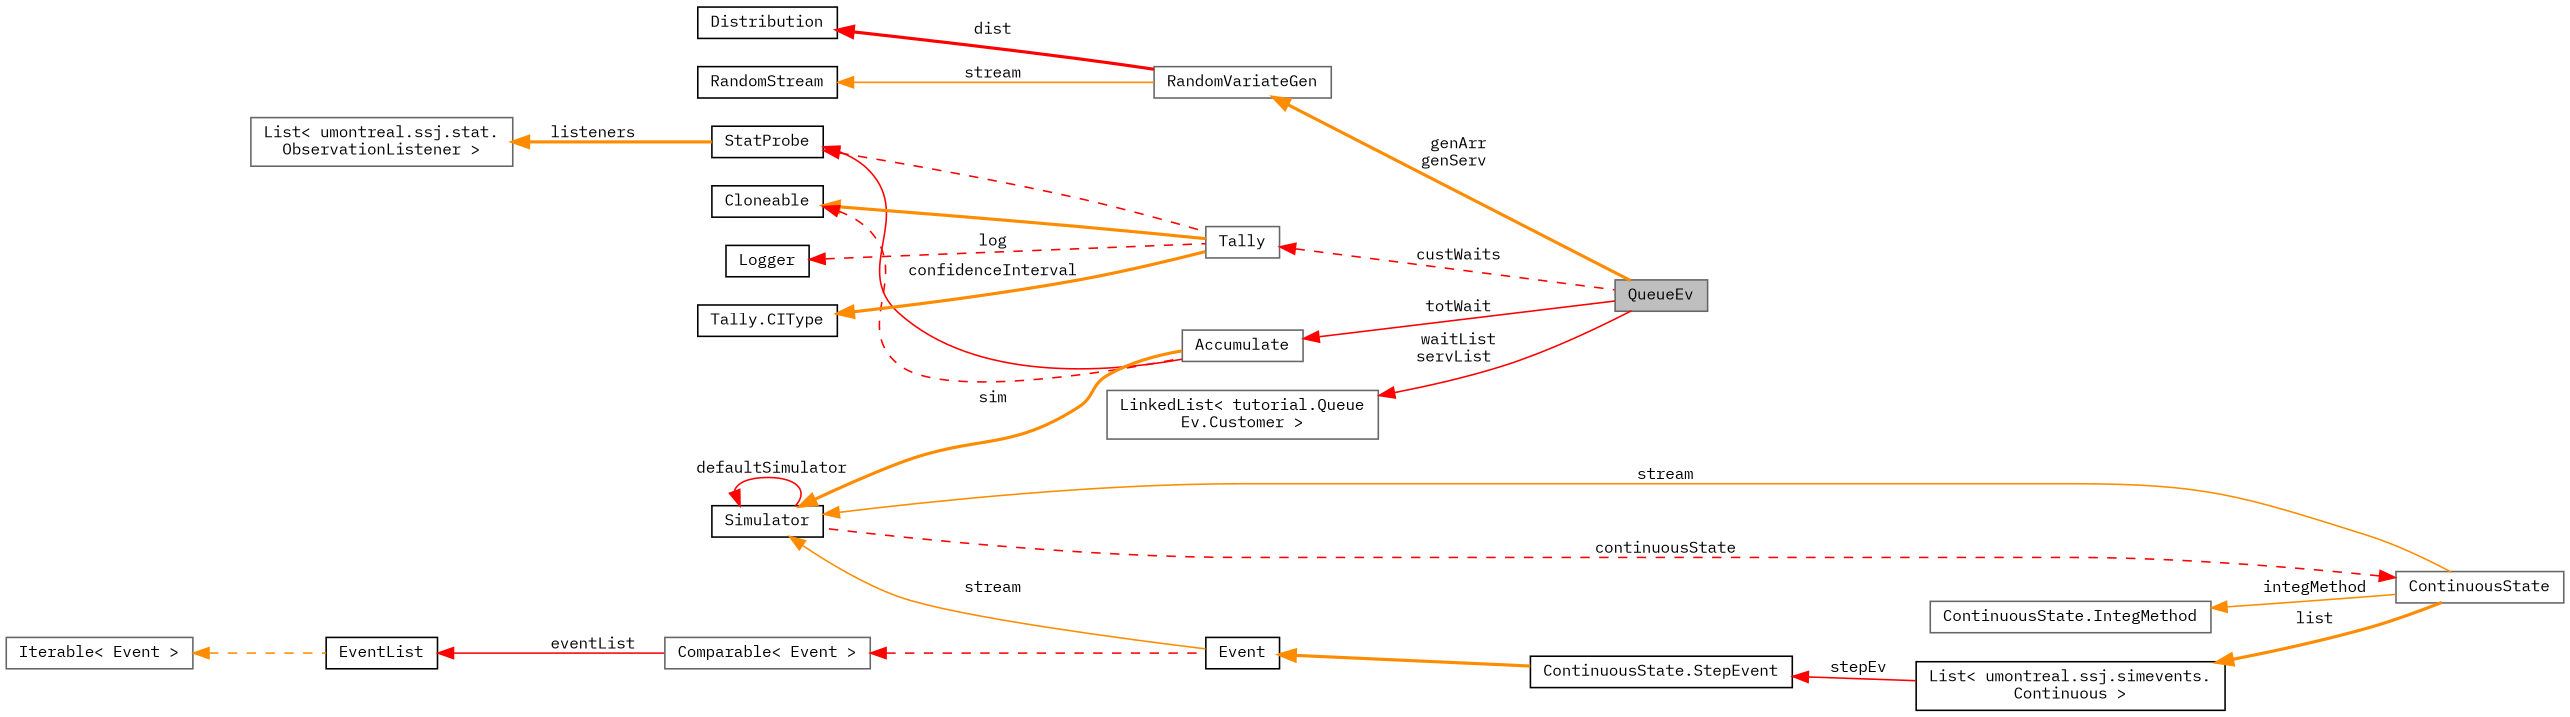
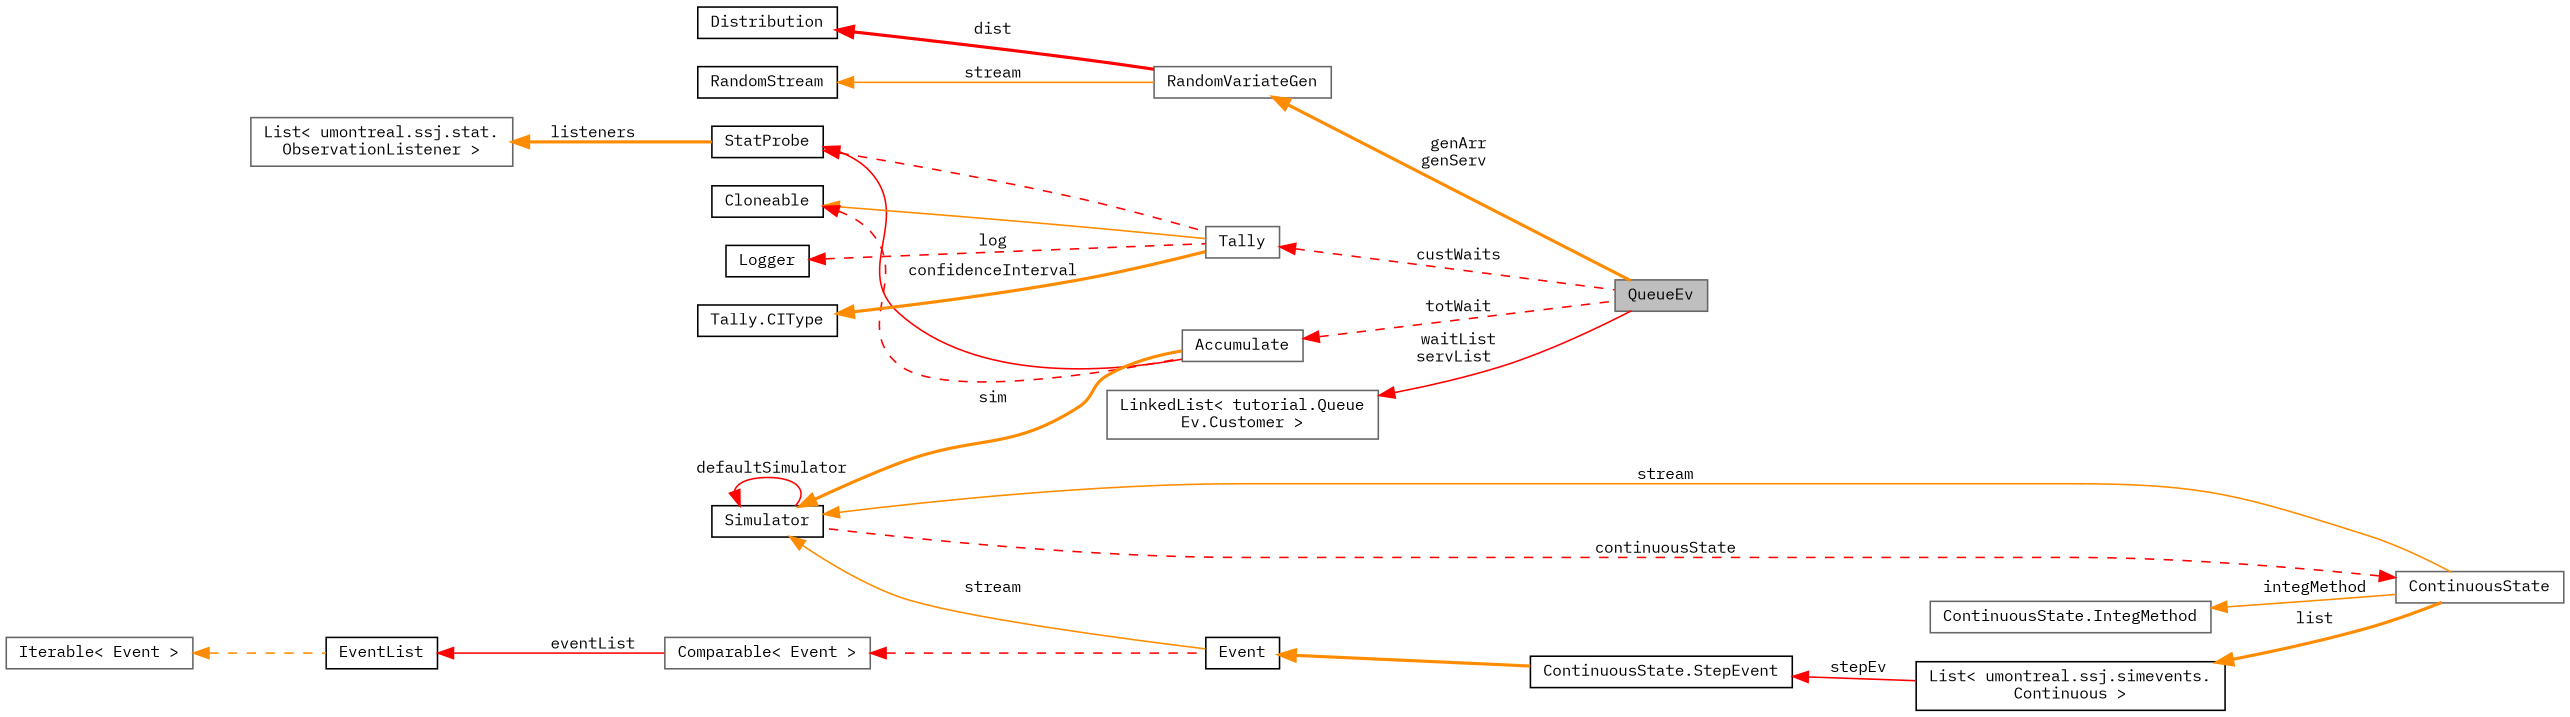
edge "Tally" -> "Cloneable": style bold -> solid
edge "QueueEv" -> "Accumulate": style solid -> dashed
